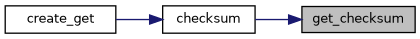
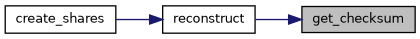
node "create_get": label "create_get" -> "create_shares"
node "checksum": label "checksum" -> "reconstruct"
